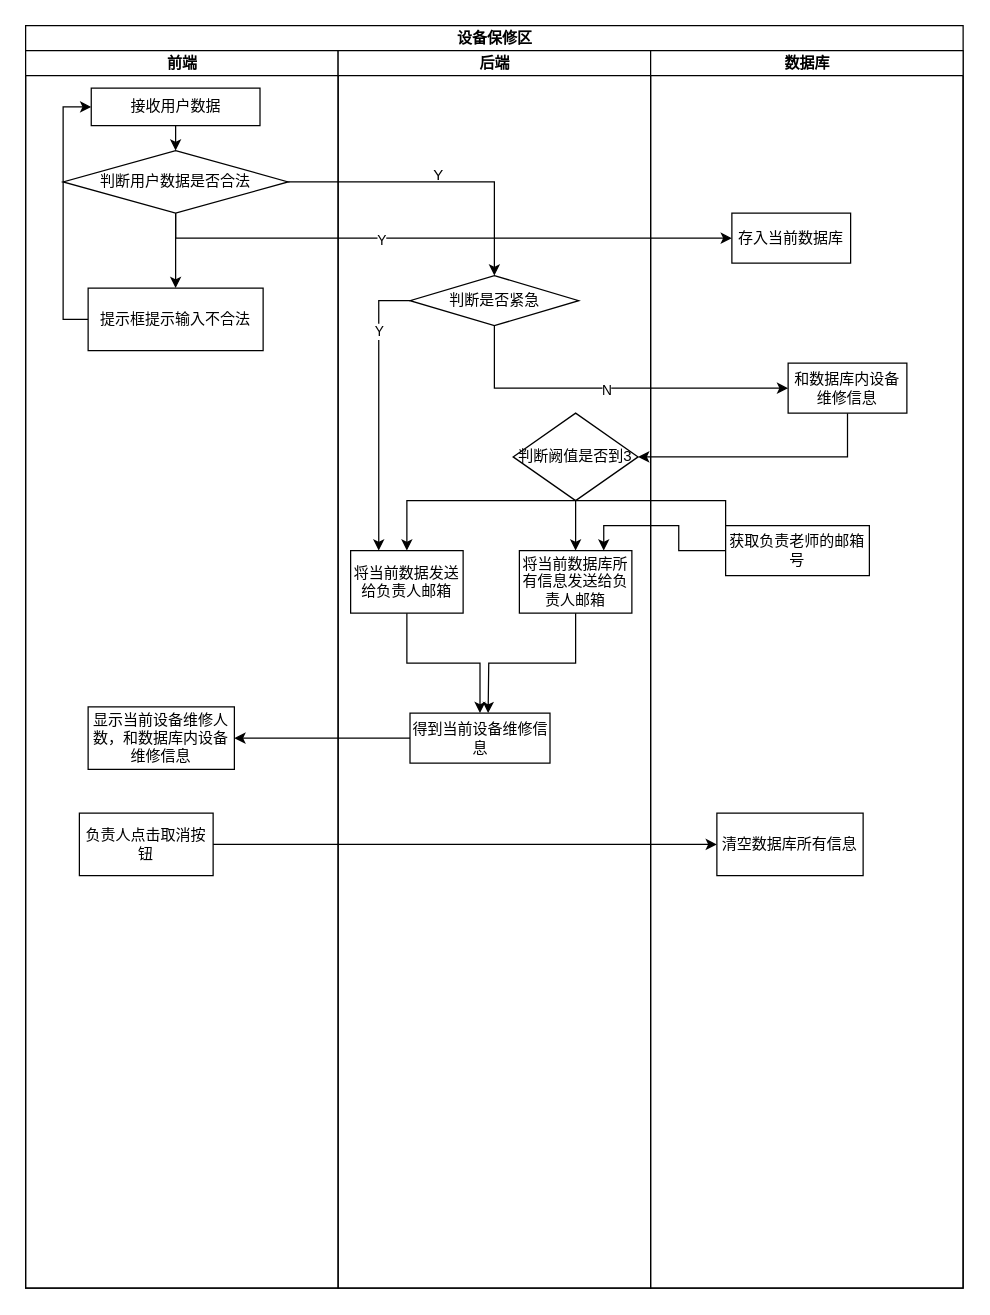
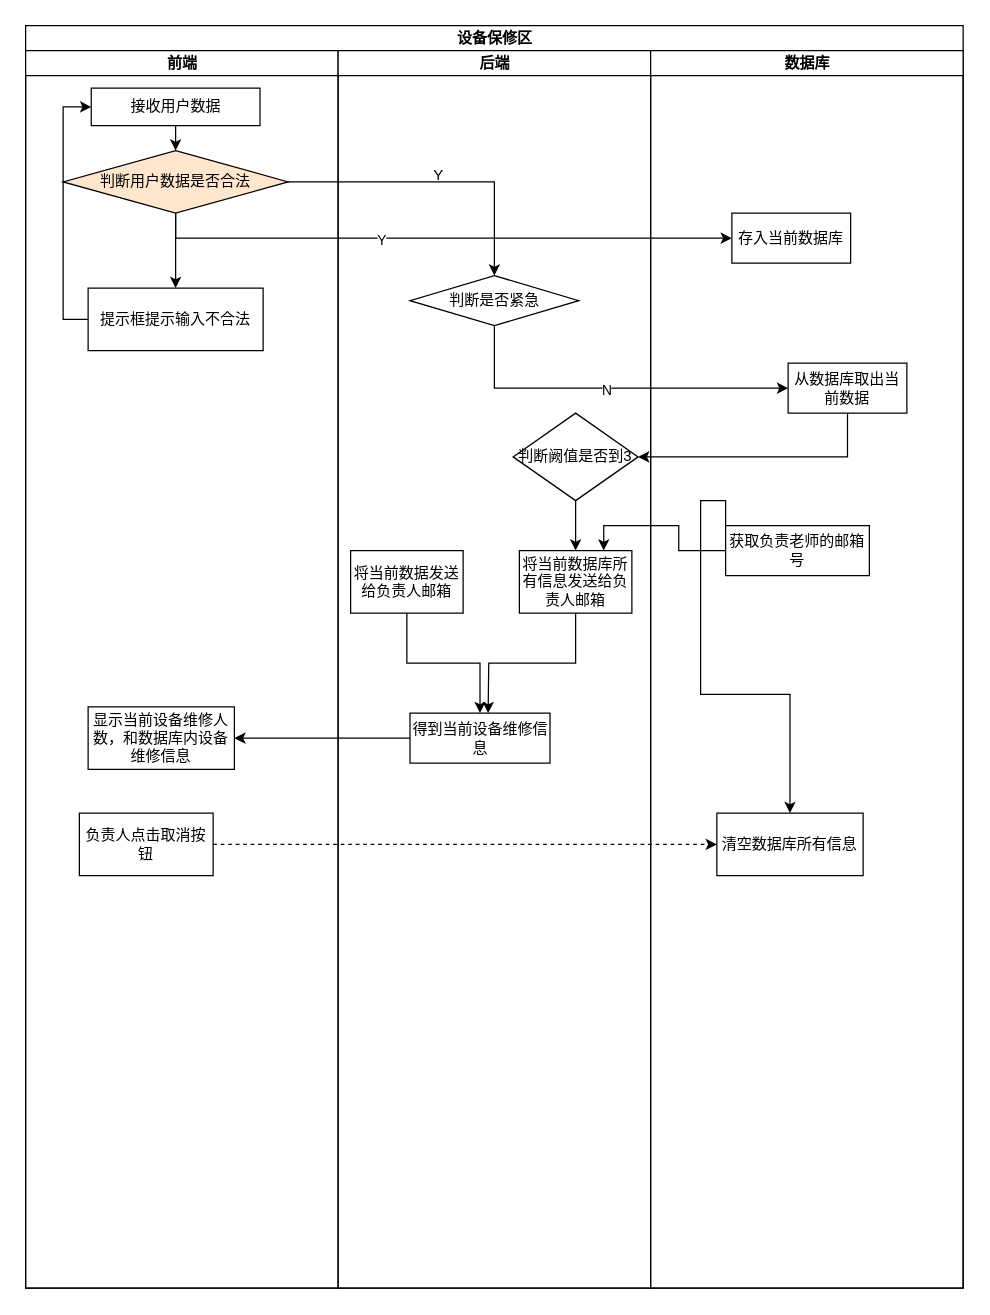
node "判断用户数据是否合法": fillcolor #ffffff -> #ffe6cc
node "和数据库内设备维修信息": label "和数据库内设备维修信息" -> "从数据库取出当前数据"
edge "判断是否紧急" -> "将当前数据发送给负责人邮箱": removed, label "Y"
edge "获取负责老师的邮箱号" -> "将当前数据发送给负责人邮箱": now "获取负责老师的邮箱号" -> "清空数据库所有信息"
edge "负责人点击取消按钮" -> "清空数据库所有信息": style solid -> dashed
